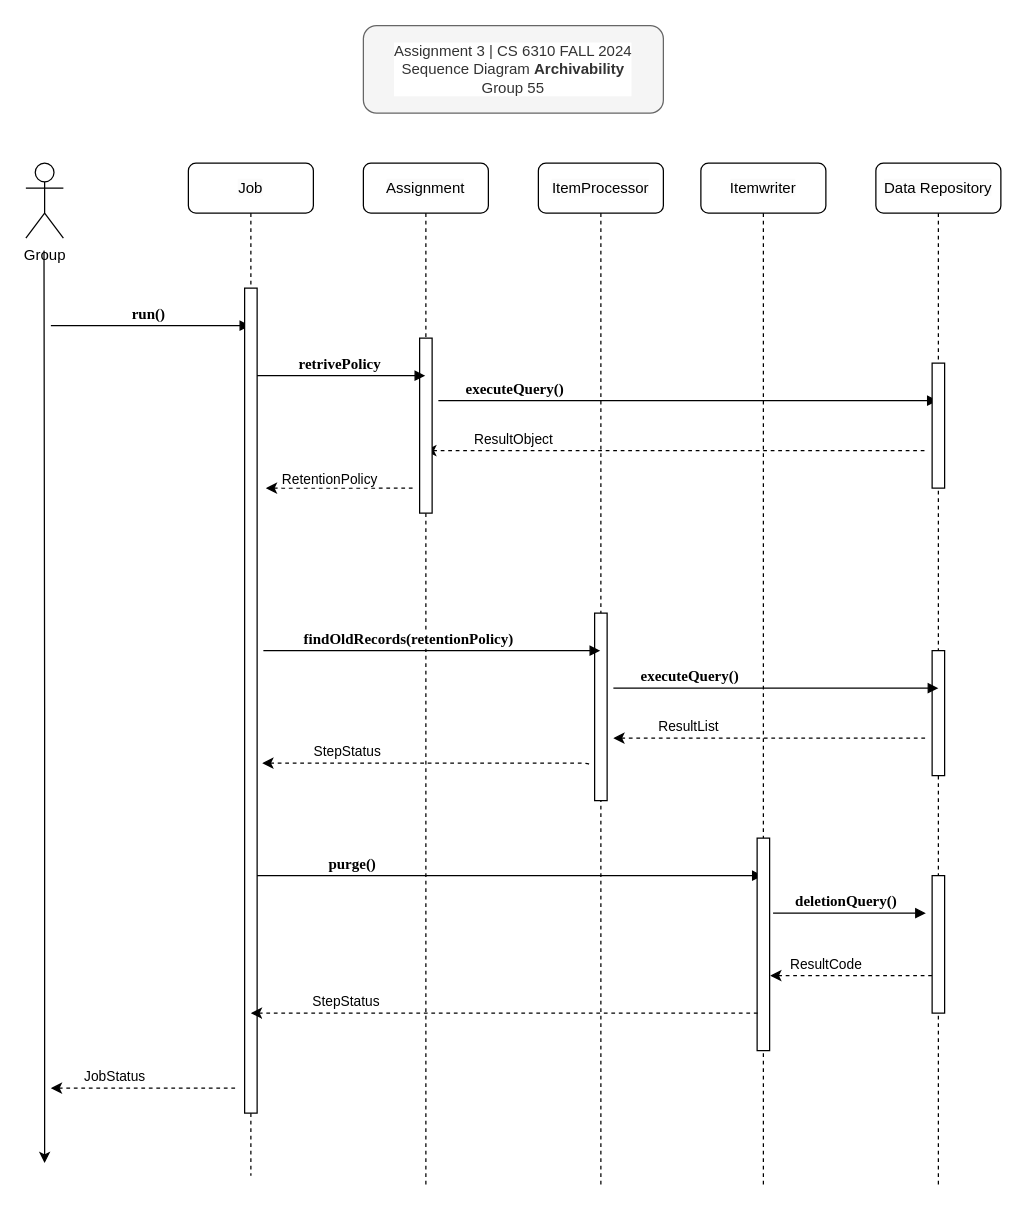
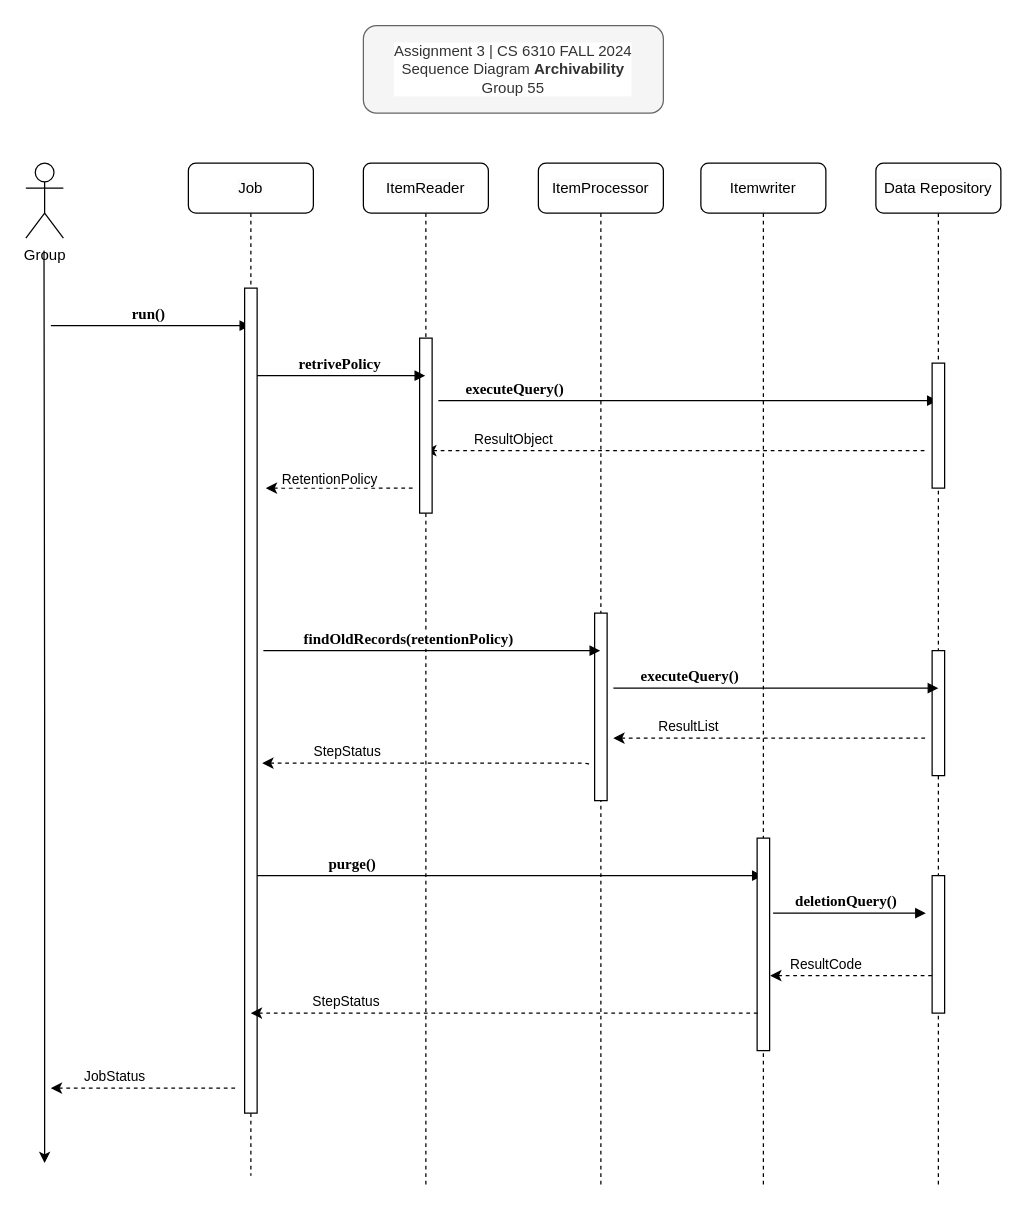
node "Assignment": label "Assignment" -> "ItemReader"
